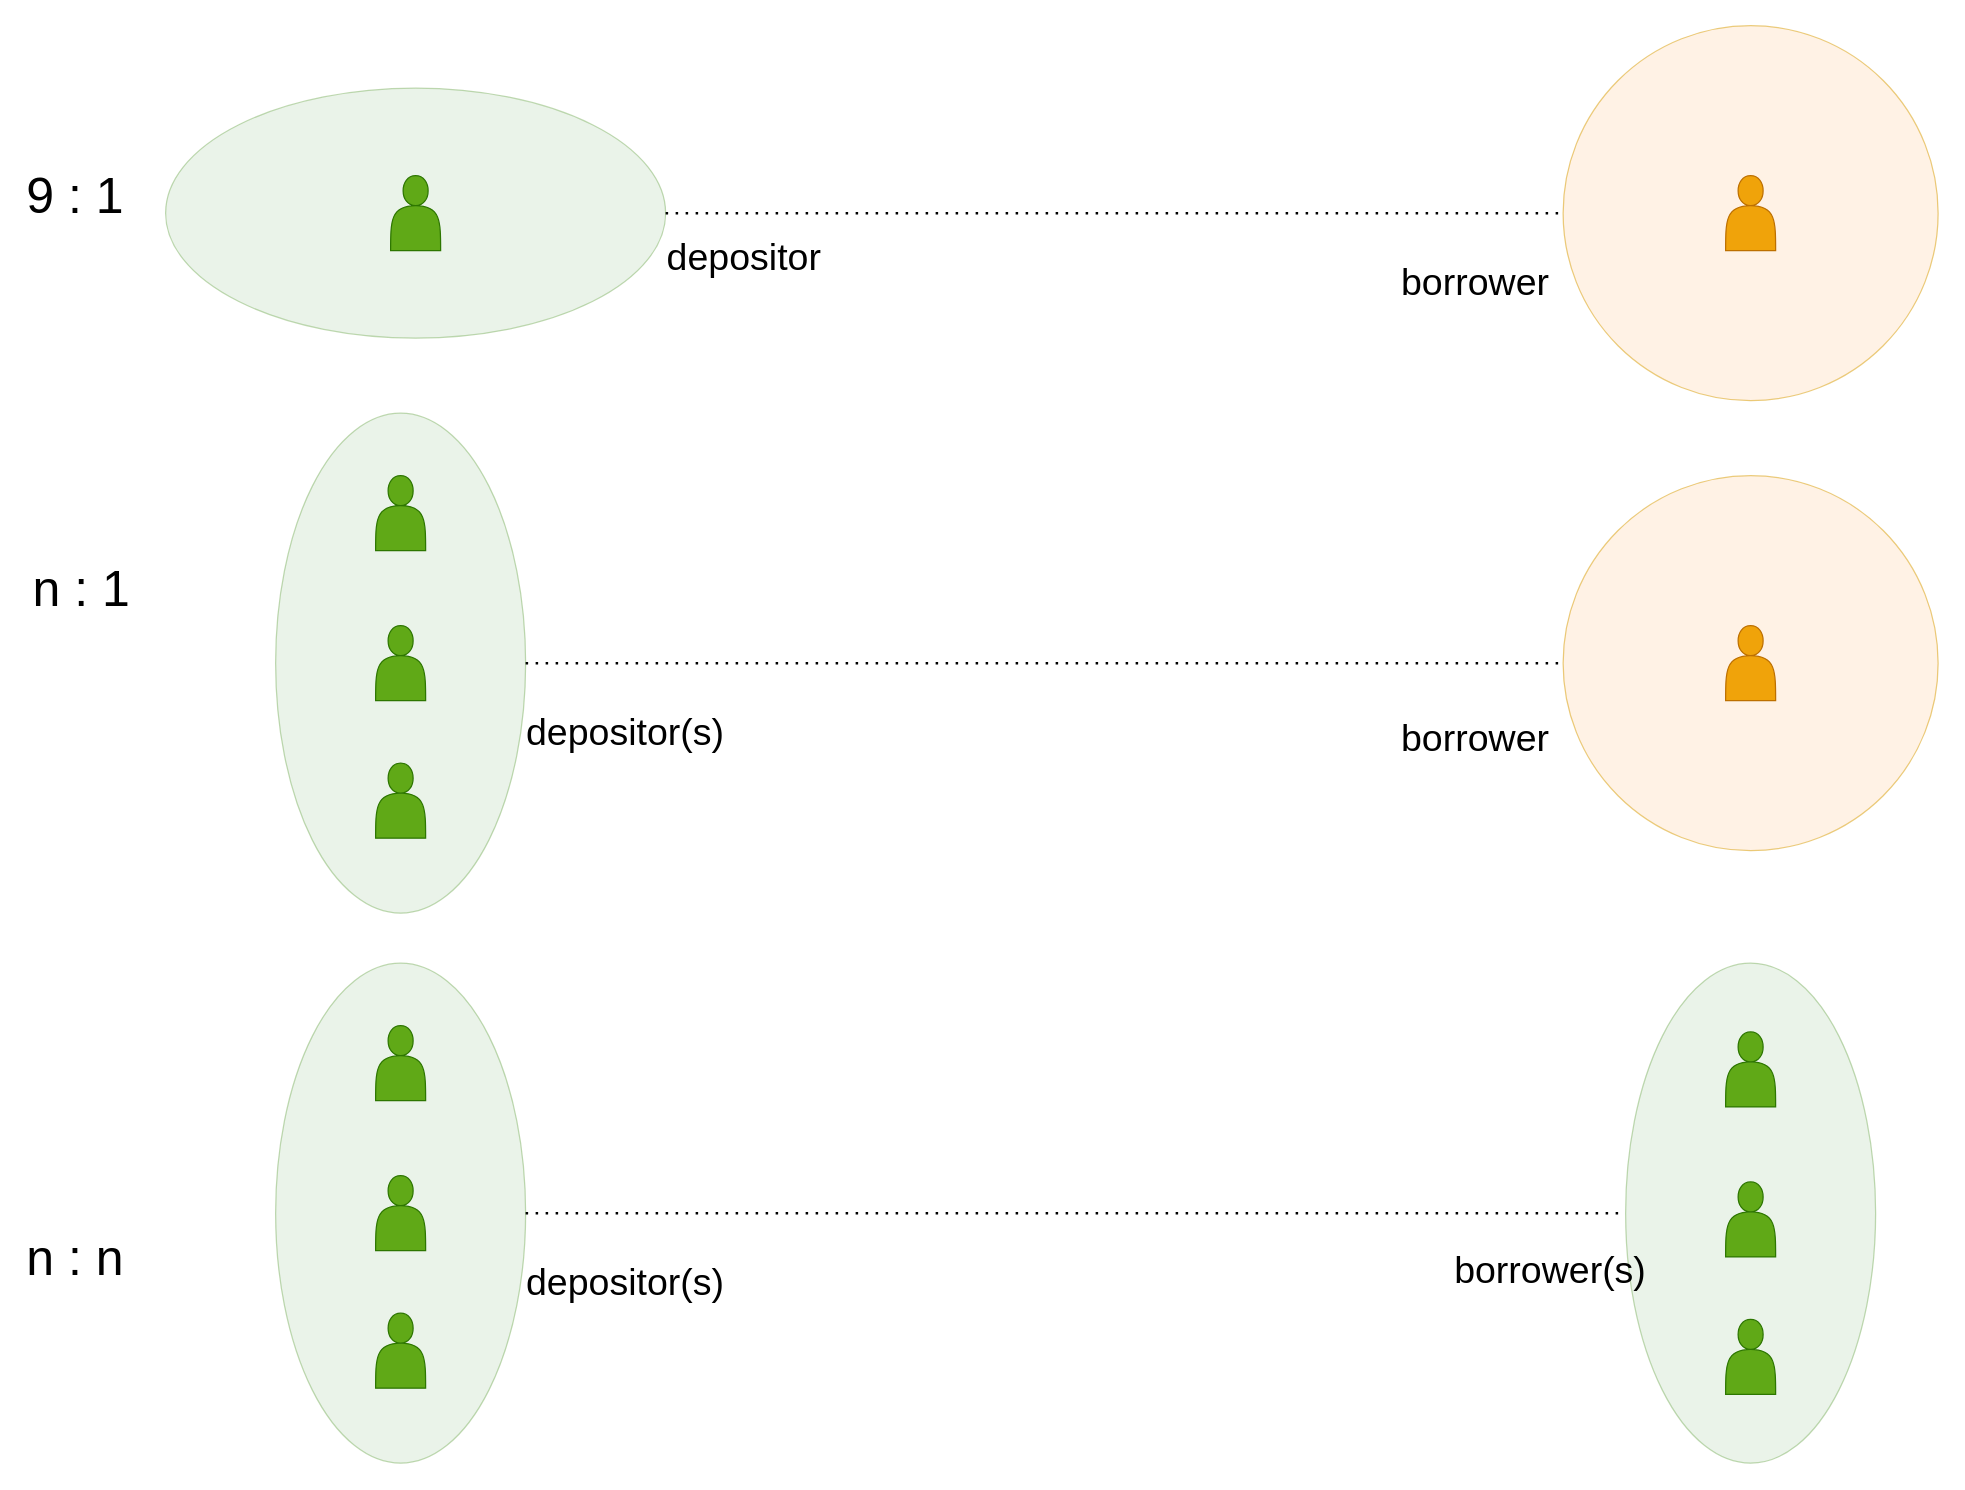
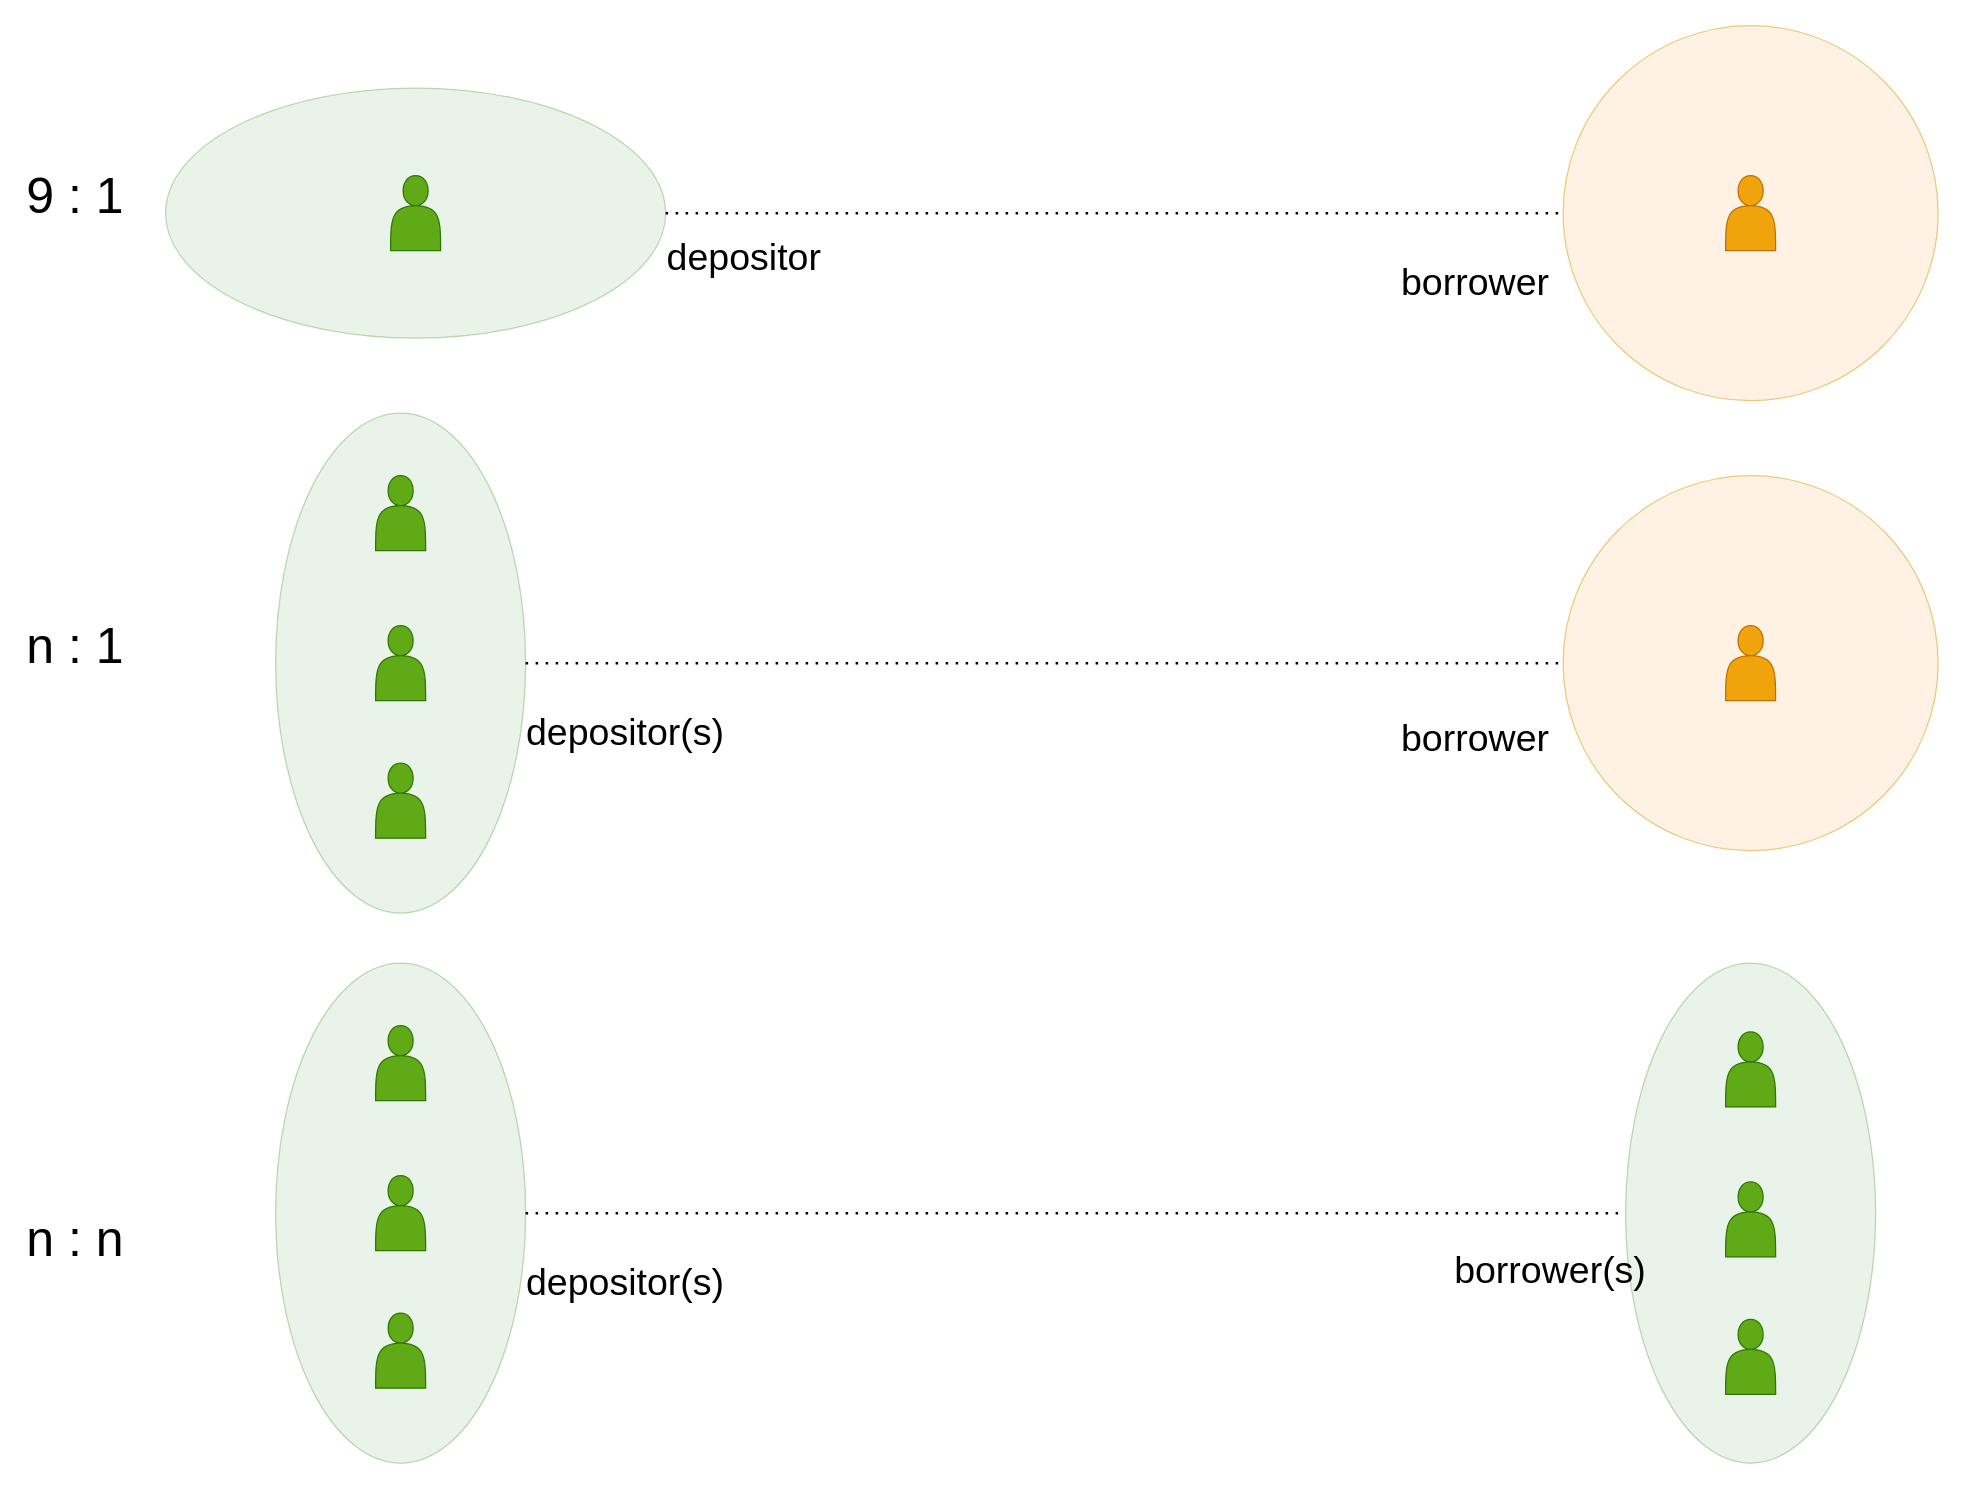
node "n : 1": moved (82, 588) -> (76, 644)
node "n : n": moved (76, 1257) -> (76, 1238)
